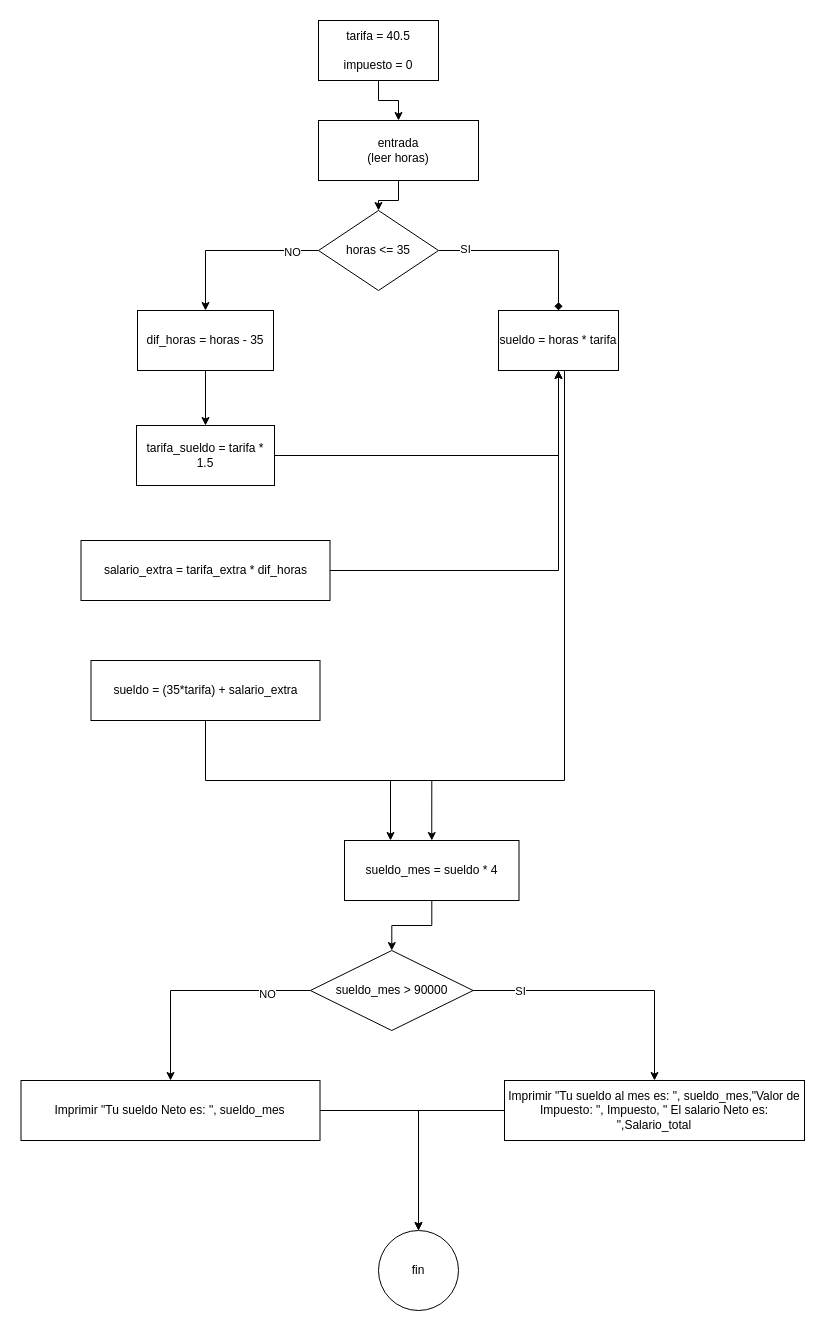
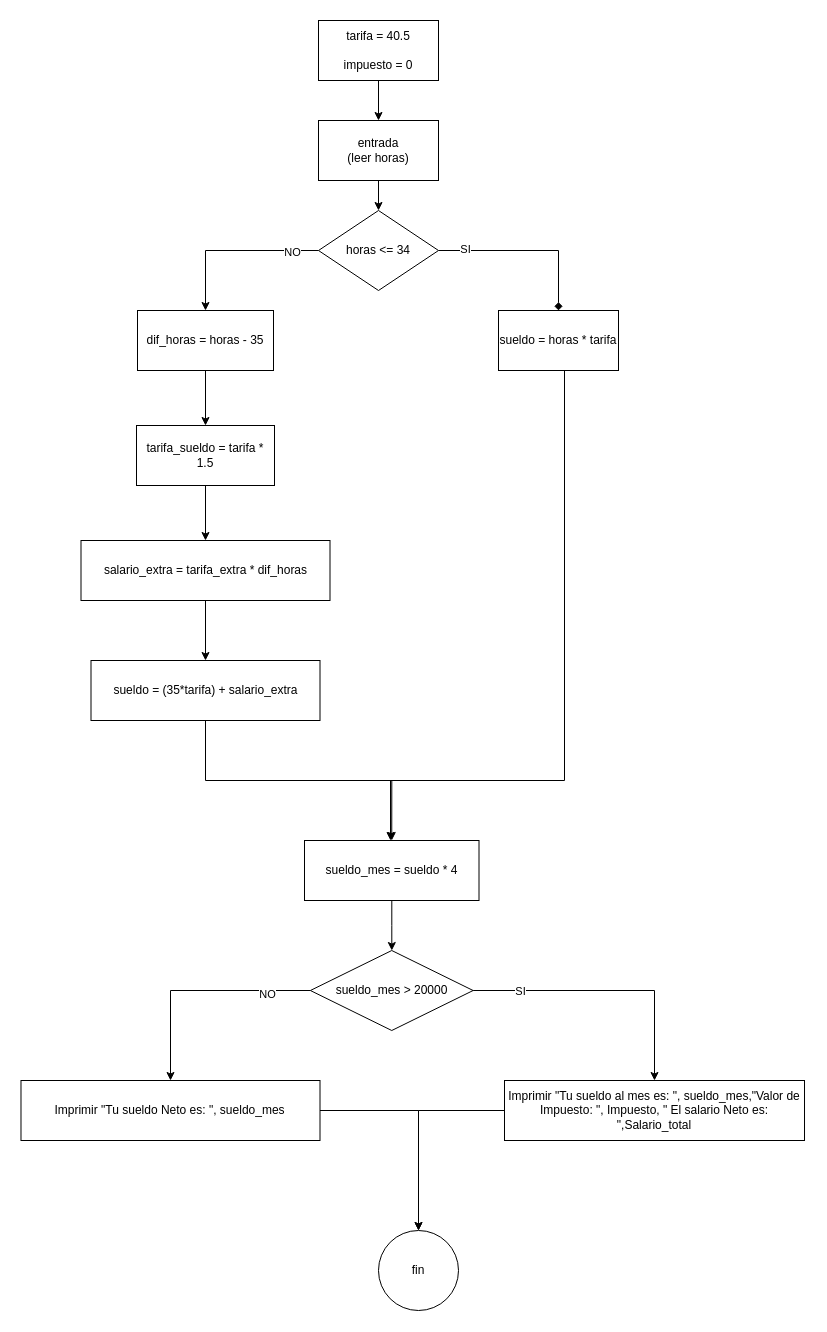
node "entrada (leer horas)": size 160x60 -> 120x60
node "horas <= 35": label "horas <= 35" -> "horas <= 34"
edge "tarifa_sueldo = tarifa * 1.5" -> "sueldo = horas * tarifa": now "tarifa_sueldo = tarifa * 1.5" -> "salario_extra = tarifa_extra * dif_horas"
edge "salario_extra = tarifa_extra * dif_horas" -> "sueldo = horas * tarifa": now "salario_extra = tarifa_extra * dif_horas" -> "sueldo = (35*tarifa) + salario_extra"
node "sueldo_mes = sueldo * 4": moved (432, 871) -> (392, 871)
node "sueldo_mes > 90000": label "sueldo_mes > 90000" -> "sueldo_mes > 20000"
